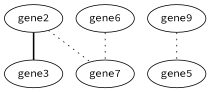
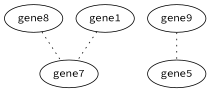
node "gene2": label "gene2" -> "gene8"
node "gene6": label "gene6" -> "gene1"
node "gene3": removed
